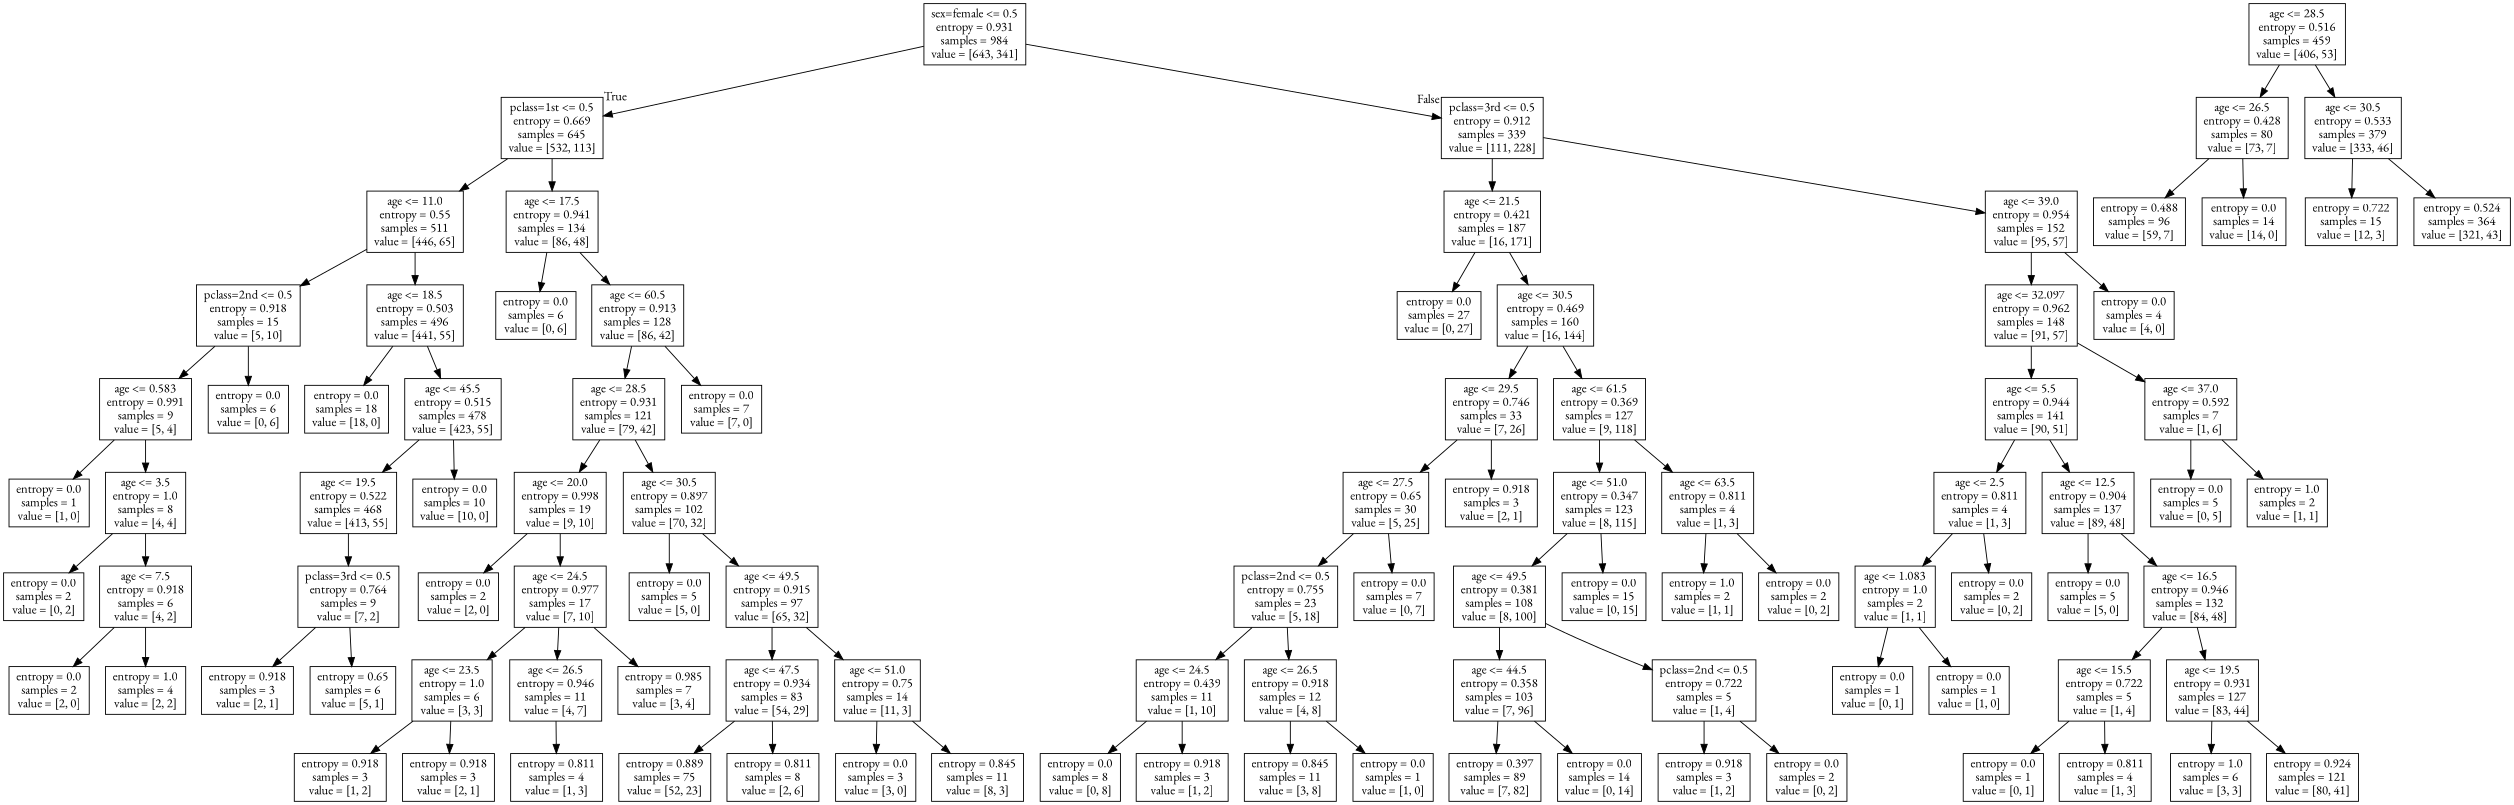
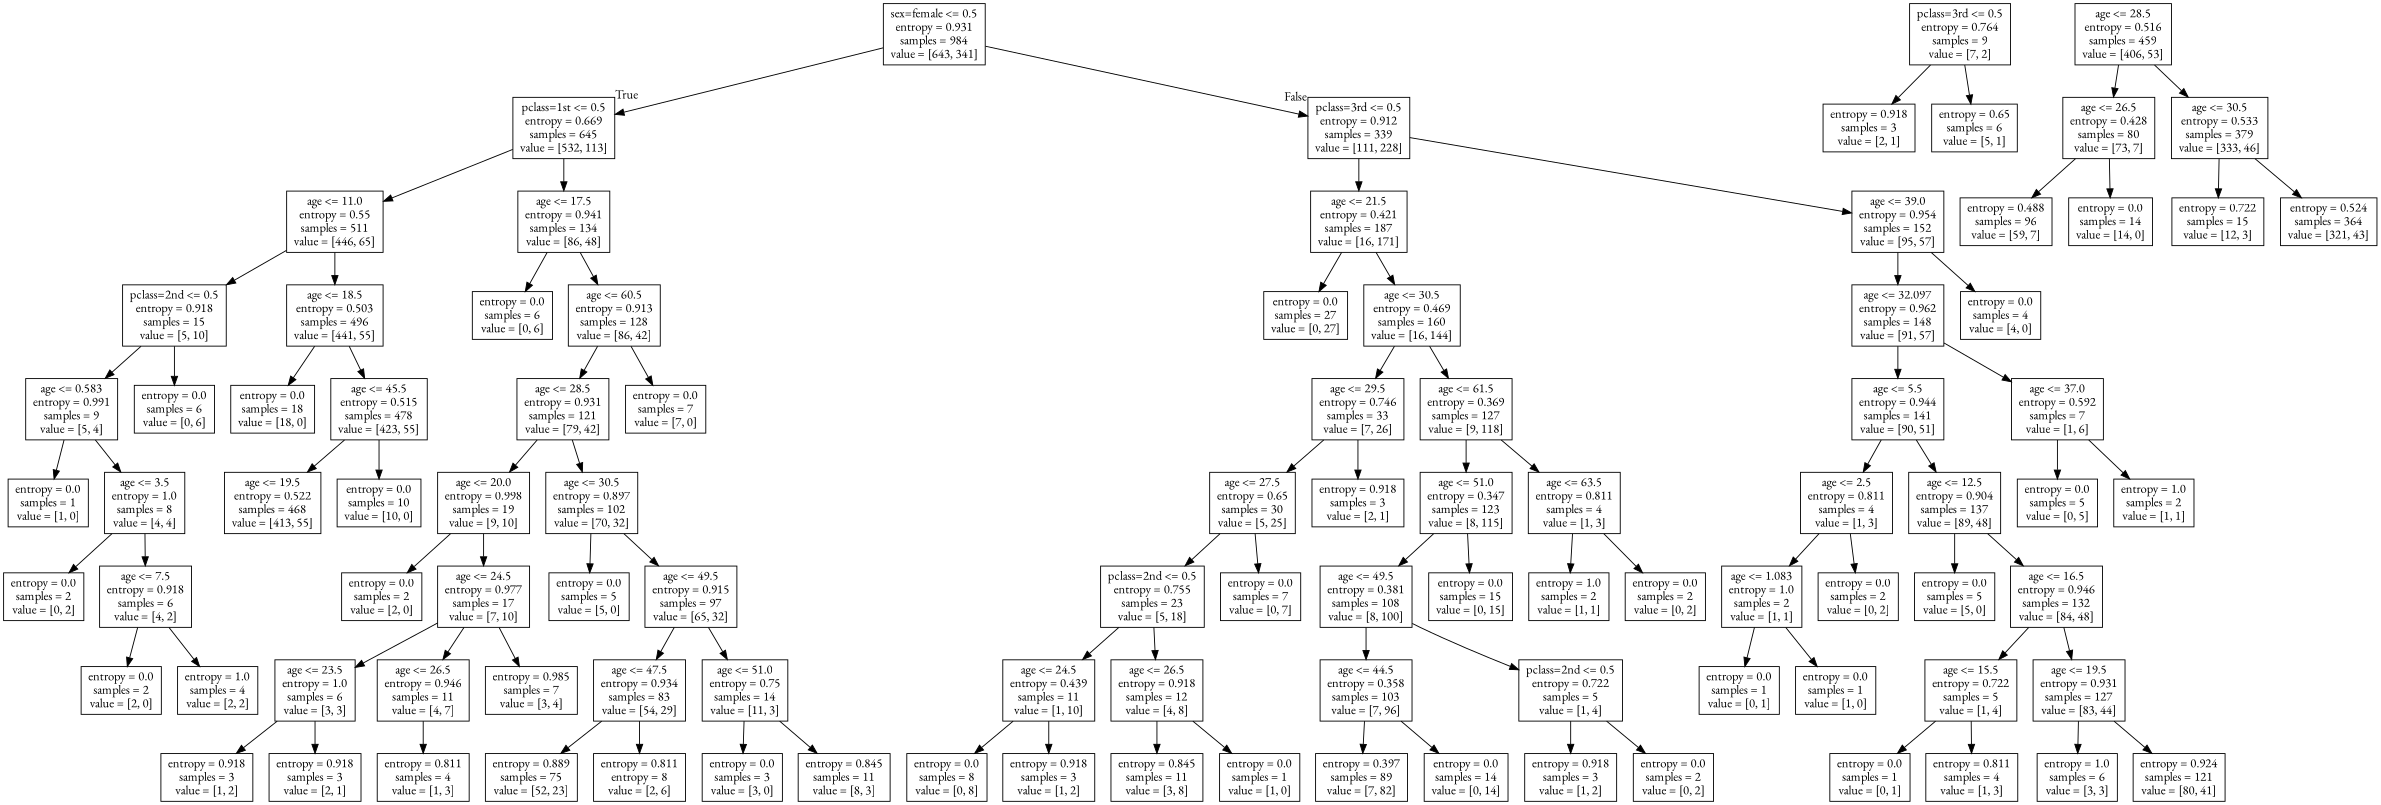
edge "age <= 19.5 entropy = 0.522 samples = 468 value = [413, 55]" -> "pclass=3rd <= 0.5 entropy = 0.764 samples = 9 value = [7, 2]": removed
node "entropy = 0.811 samples = 8 value = [2, 6]": label "entropy = 0.811 samples = 8 value = [2, 6]" -> "entropy = 0.811 entropy = 8 value = [2, 6]"
